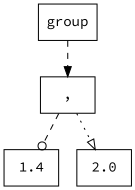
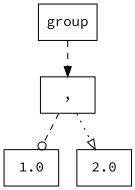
node "1.4": label "1.4" -> "1.0"
